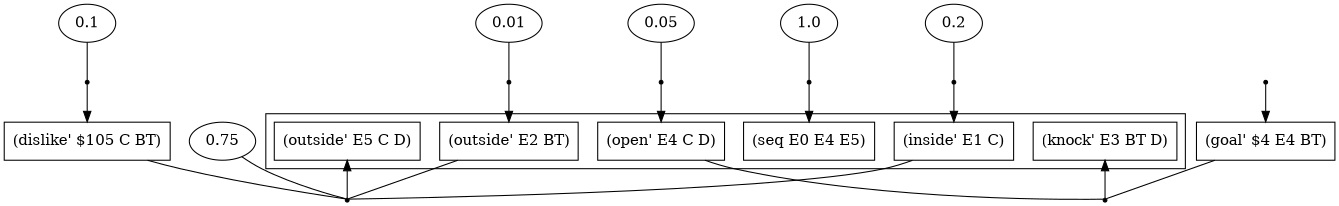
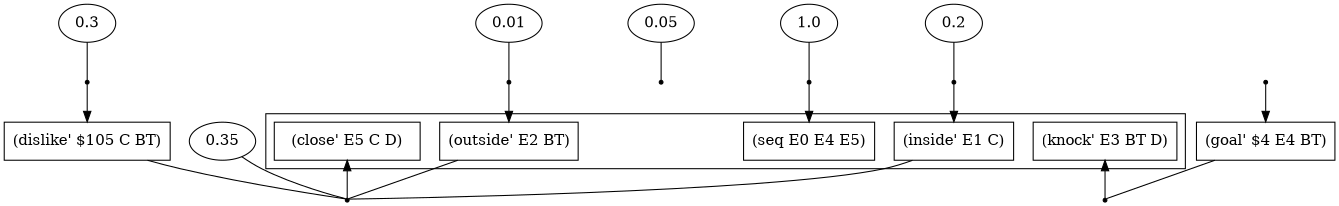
node "0.1": label "0.1" -> "0.3"
node "0.75": label "0.75" -> "0.35"
node "(outside' E5 C D)": label "(outside' E5 C D)" -> "(close' E5 C D)"
node "(open' E4 C D)": removed
